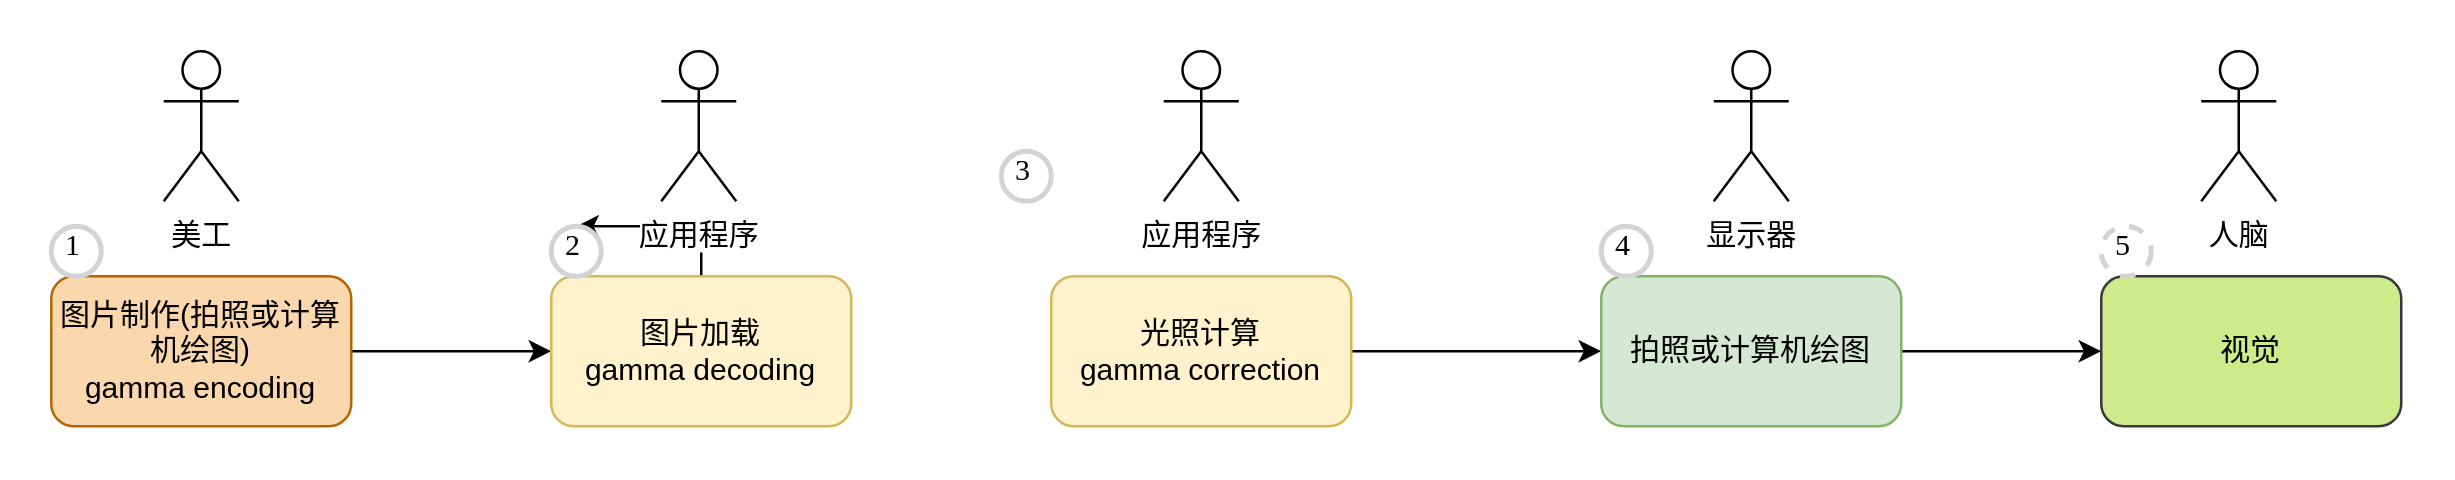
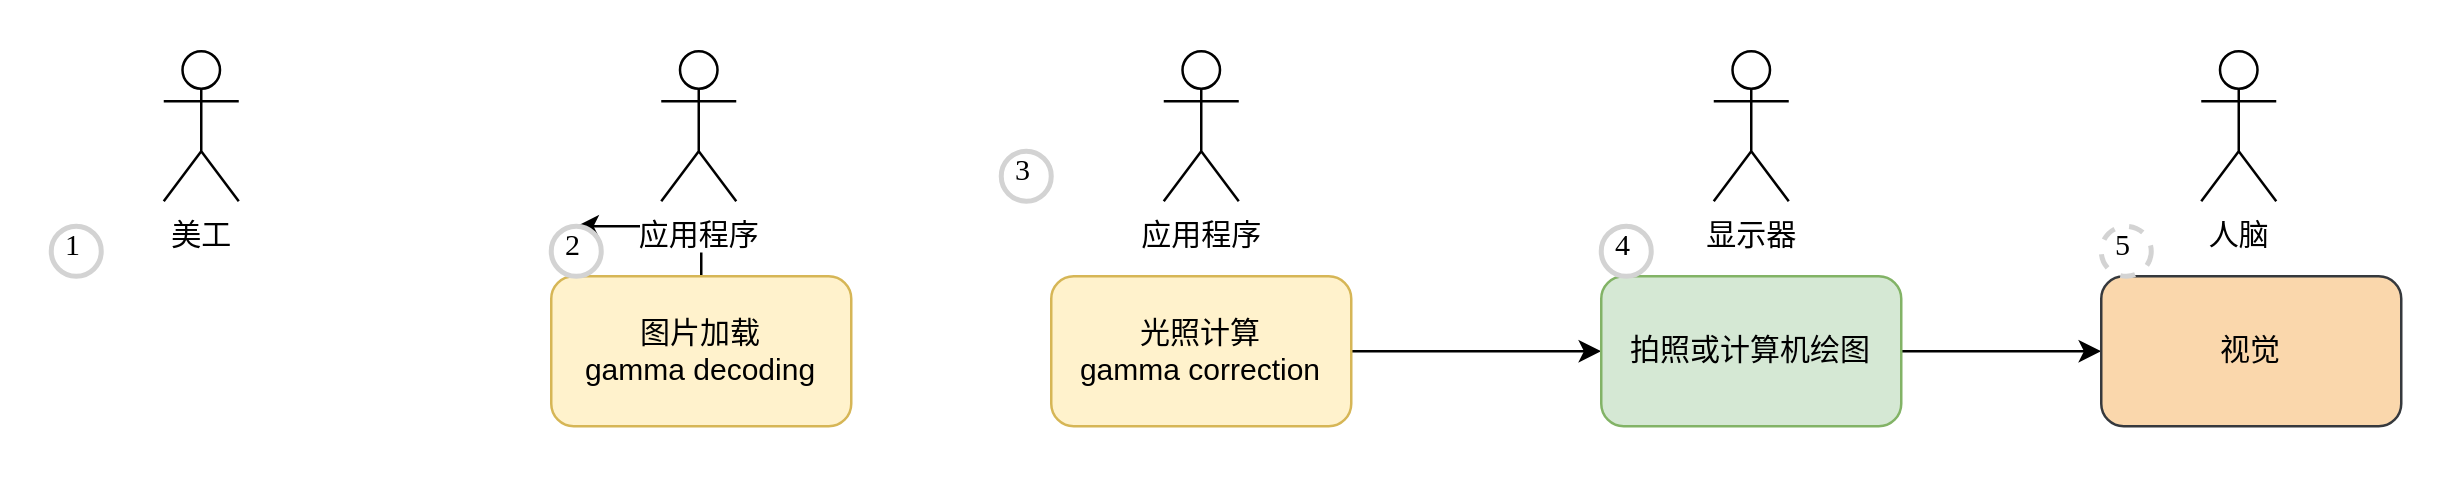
node "图片制作(拍照或计算机绘图) gamma encoding": removed
edge "图片制作(拍照或计算机绘图) gamma encoding" -> "图片加载 gamma decoding": removed
node "视觉": fillcolor #cdeb8b -> #fad7ac
